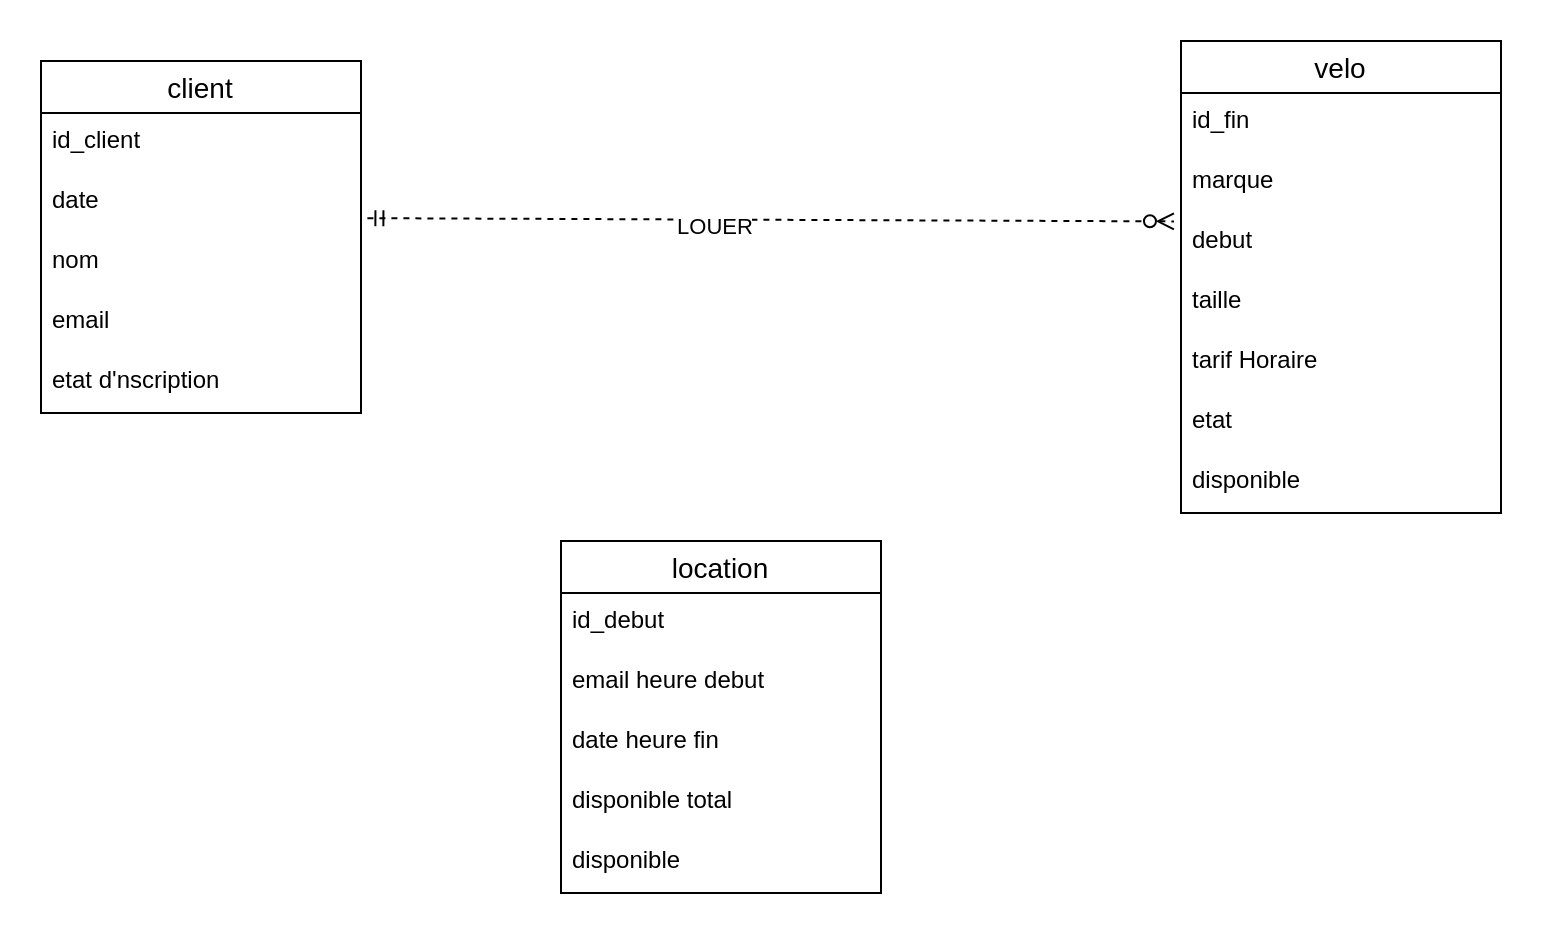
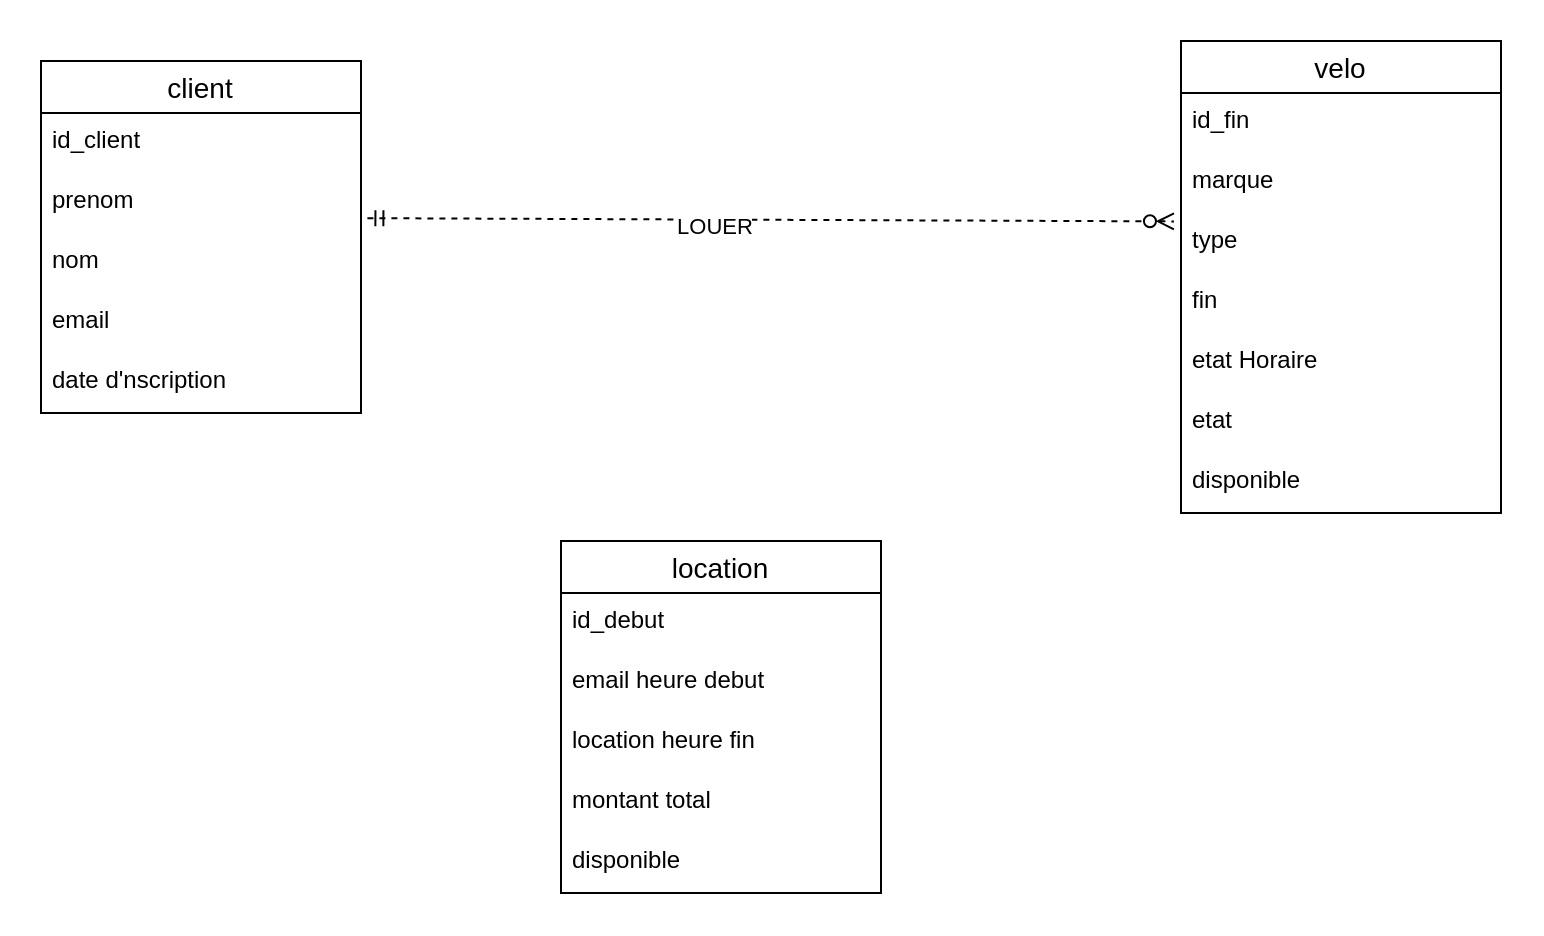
node "date": label "date" -> "prenom"
node "debut": label "debut" -> "type"
node "taille": label "taille" -> "fin"
node "tarif Horaire": label "tarif Horaire" -> "etat Horaire"
node "etat d'nscription": label "etat d'nscription" -> "date d'nscription"
node "date heure fin": label "date heure fin" -> "location heure fin"
node "disponible total": label "disponible total" -> "montant total"
